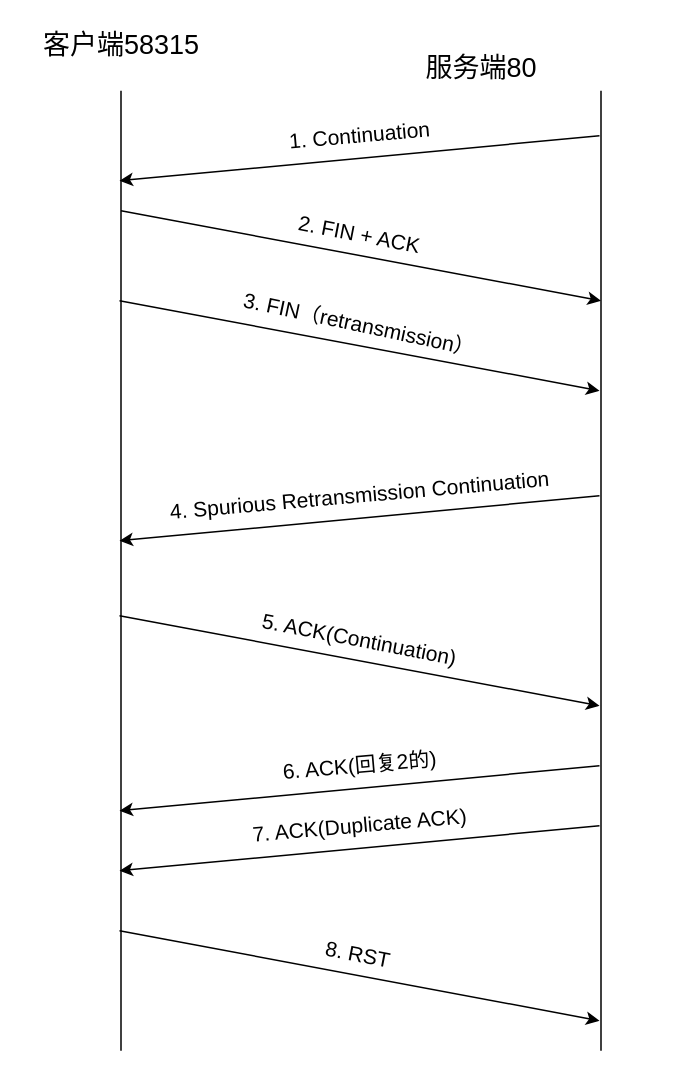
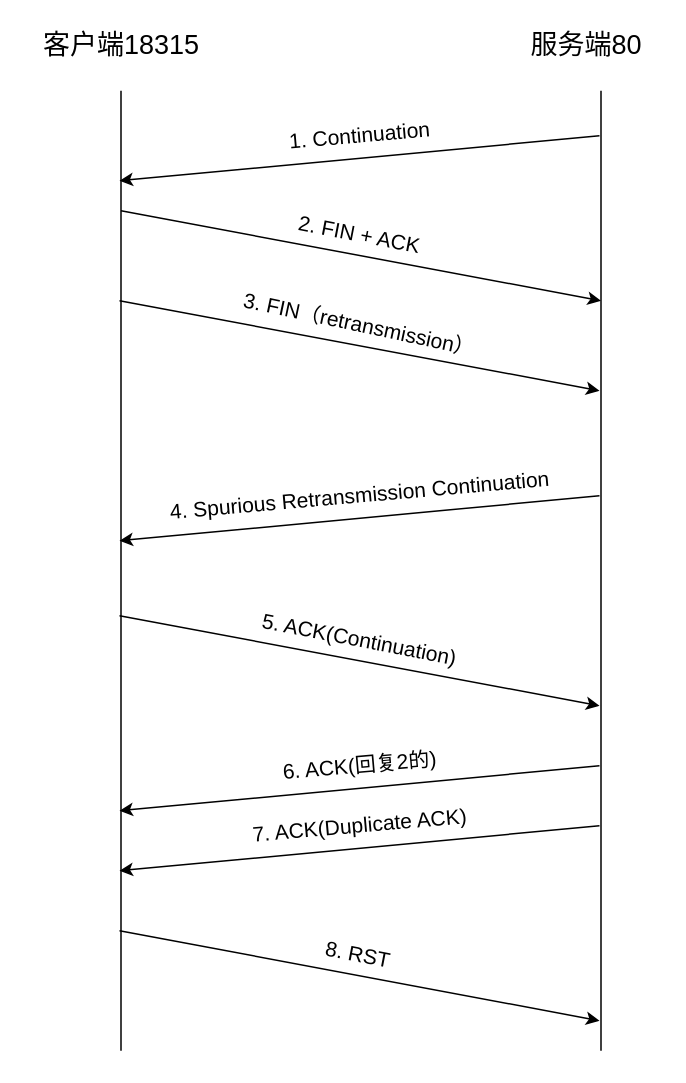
node "客户端58315": label "客户端58315" -> "客户端18315"
node "服务端80": moved (481, 68) -> (586, 46)
